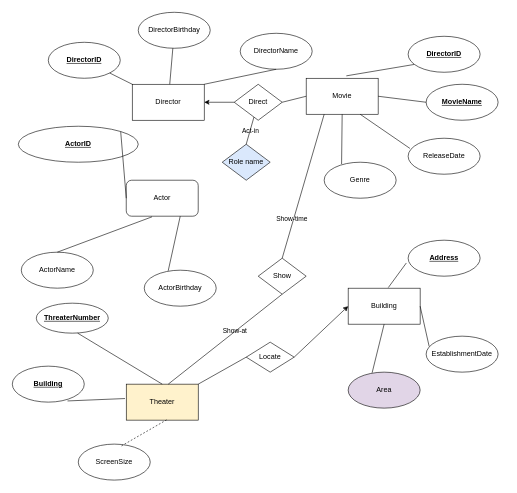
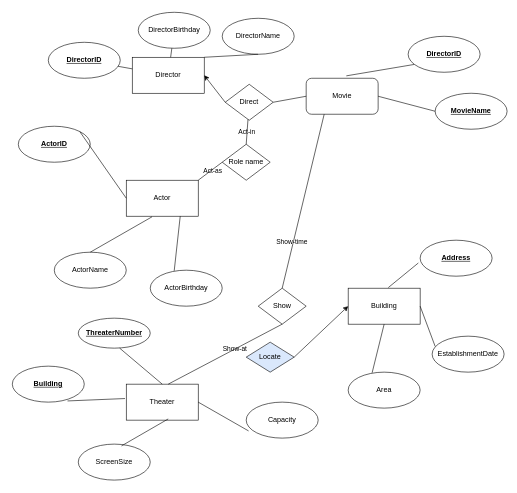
node "DirectorName": moved (276, 51) -> (258, 36)
node "Movie": shape rectangle -> rounded rectangle
node "Director": moved (168, 102) -> (168, 75)
node "Direct": moved (258, 102) -> (249, 102)
node "MovieName": moved (462, 102) -> (471, 111)
edge "Movie" -- "ReleaseDate": removed
edge "Movie" -- "Genre": removed
node "ActorID": size 120x36 -> 72x36
node "ReleaseDate": removed
node "Role name": fillcolor #dae8fc -> #ffffff
edge "Role name" -- "Actor": added, label "Act-as"
node "Genre": removed
node "Actor": shape rounded rectangle -> rectangle
node "Address": moved (444, 258) -> (456, 258)
node "ActorName": moved (57, 270) -> (90, 270)
node "Show": moved (282, 276) -> (282, 306)
node "ActorBirthday": moved (180, 288) -> (186, 288)
node "ThreaterNumber": moved (72, 318) -> (114, 333)
node "EstablishmentDate": moved (462, 354) -> (468, 354)
node "Locate": fillcolor #ffffff -> #dae8fc
edge "Locate" -- "Theater": removed
node "Area": fillcolor #e1d5e7 -> #ffffff
node "Theater": fillcolor #fff2cc -> #ffffff
edge "Theater" -- "Capacity": added
node "Capacity": added
edge "Theater" -- "ScreenSize": style dashed -> solid
